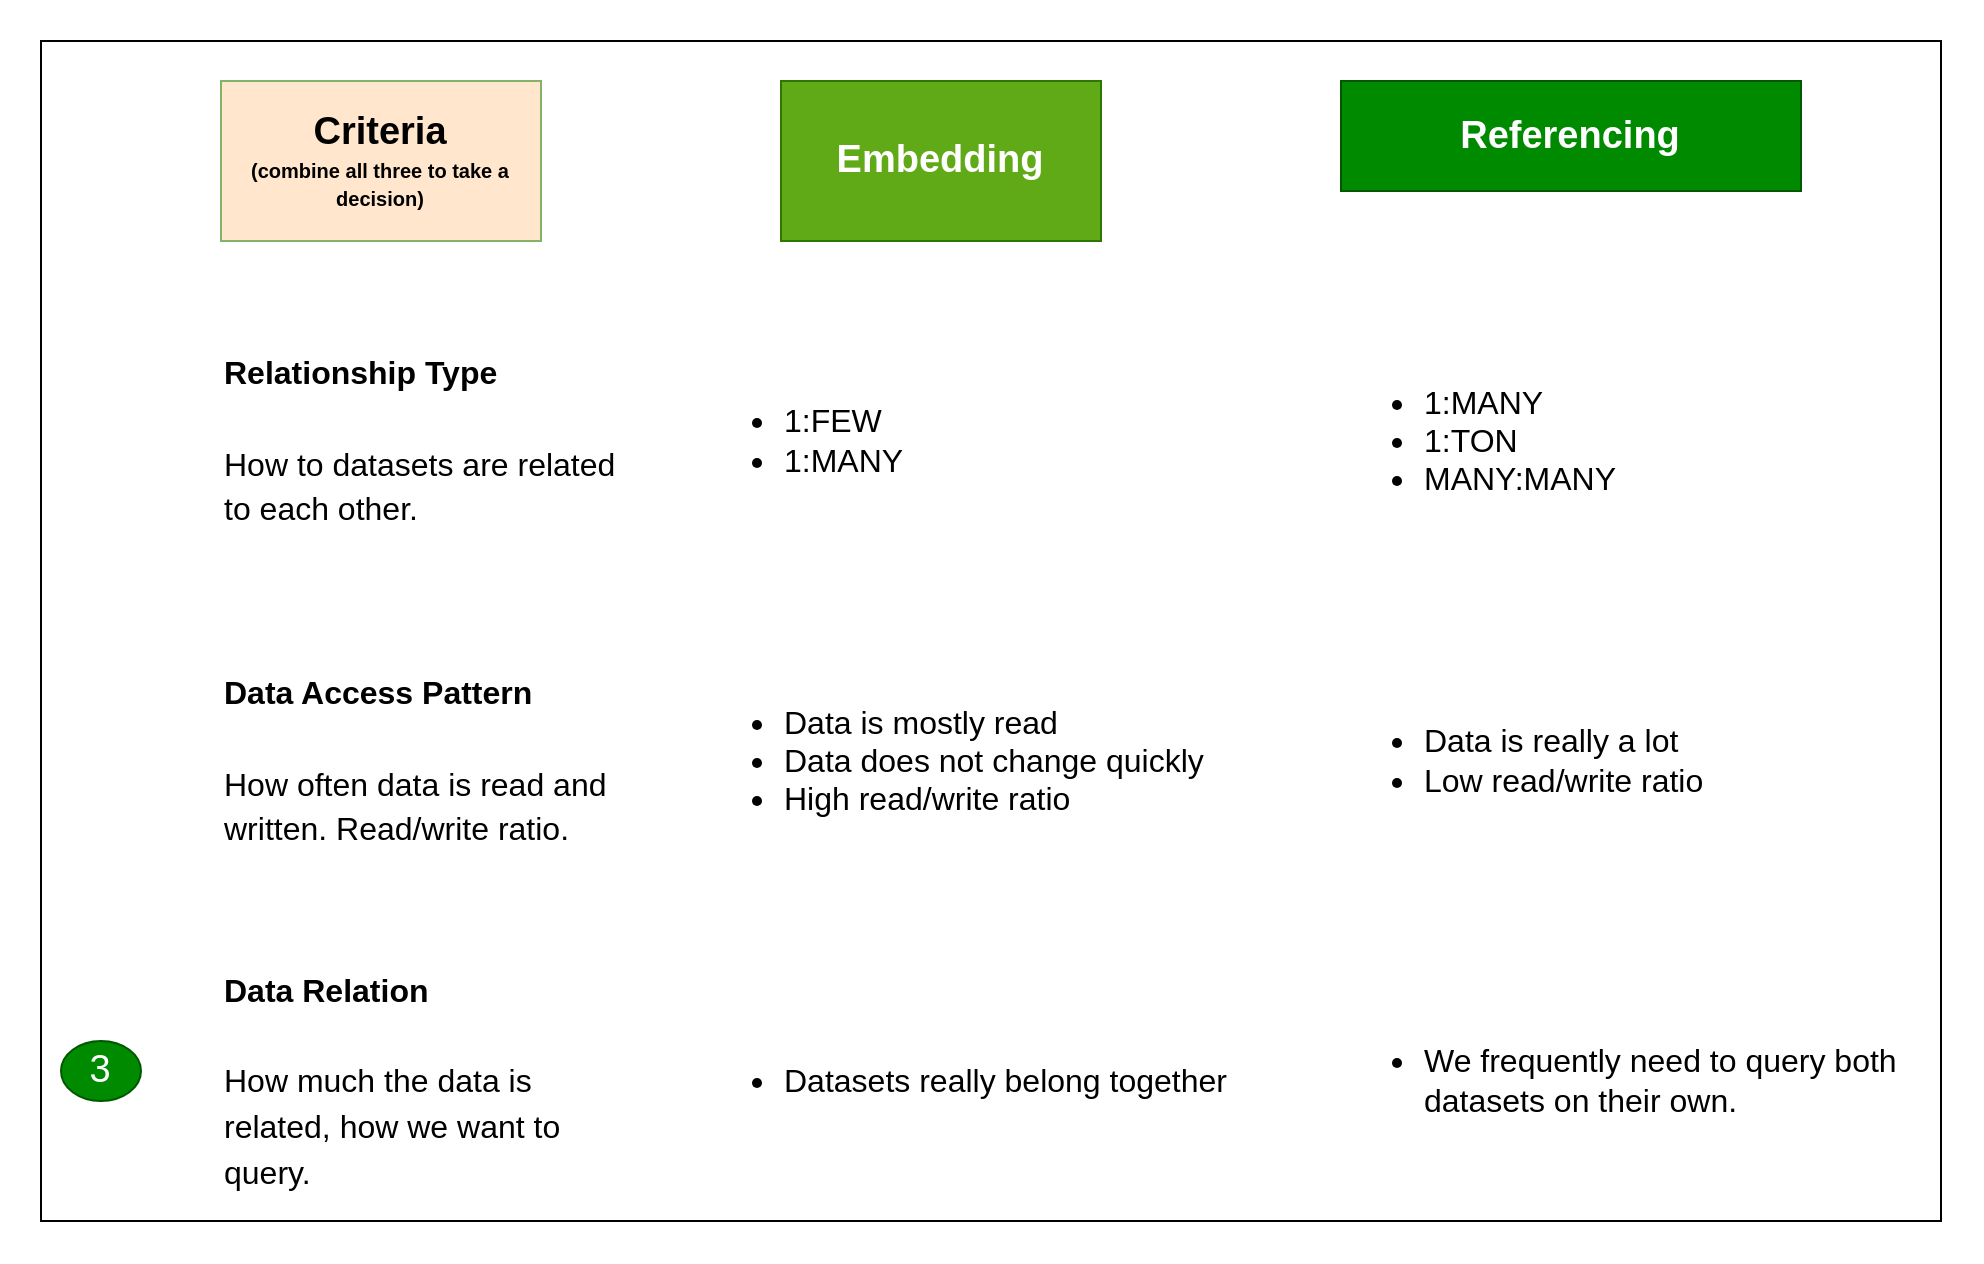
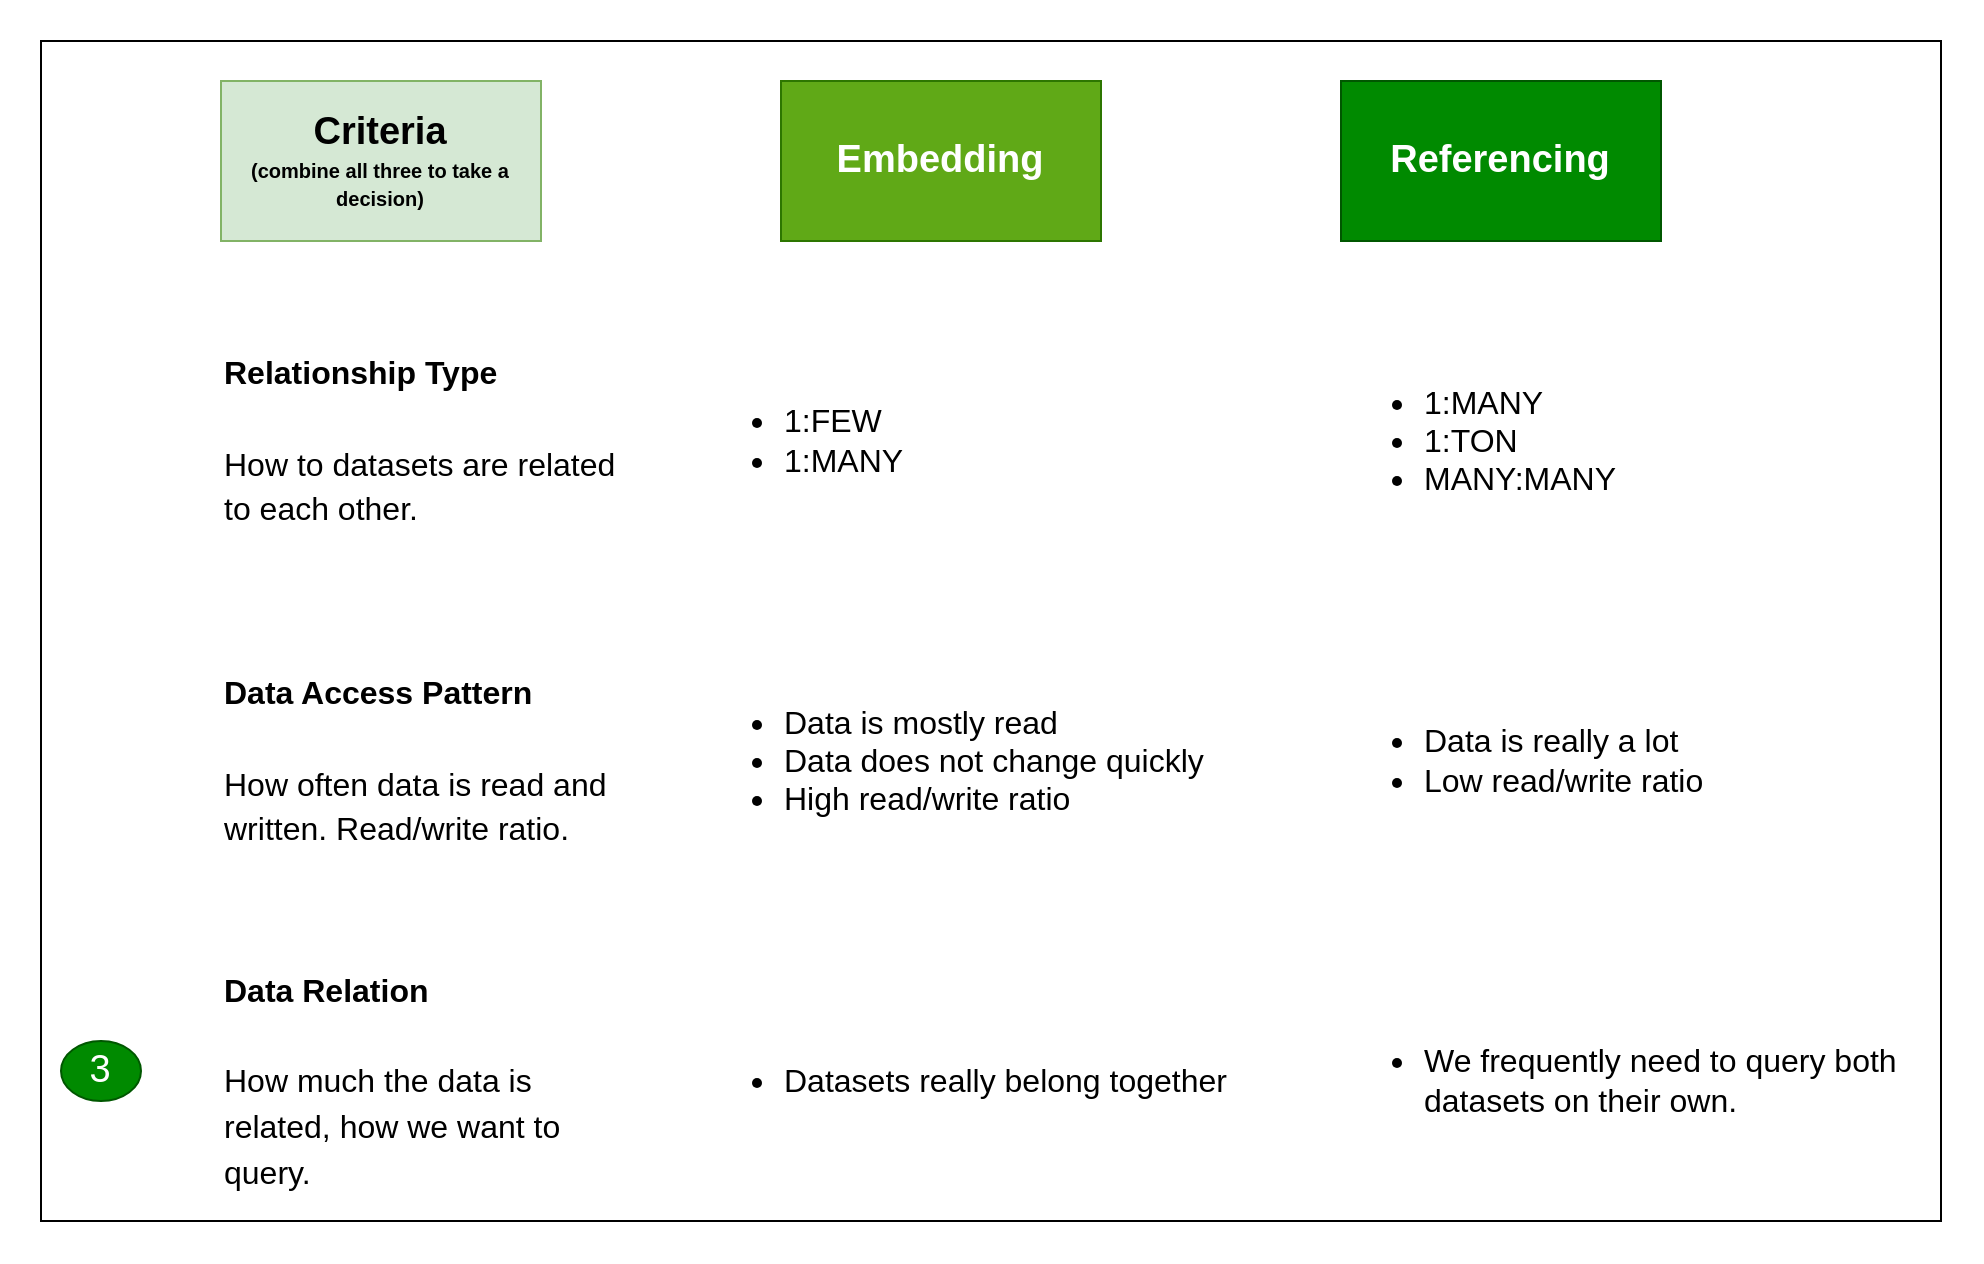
node "Referencing": size 460x110 -> 320x160
node "Criteria (combine all three to take a decision)": fillcolor #ffe6cc -> #d5e8d4
